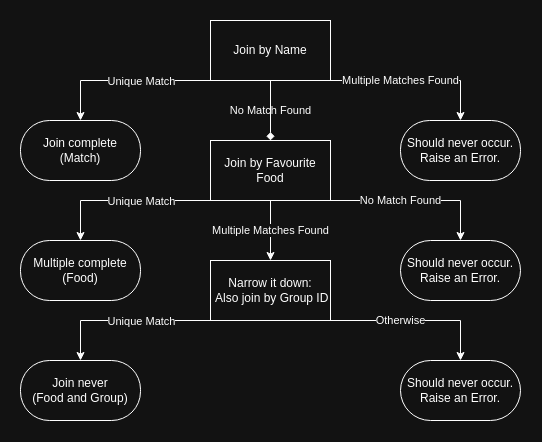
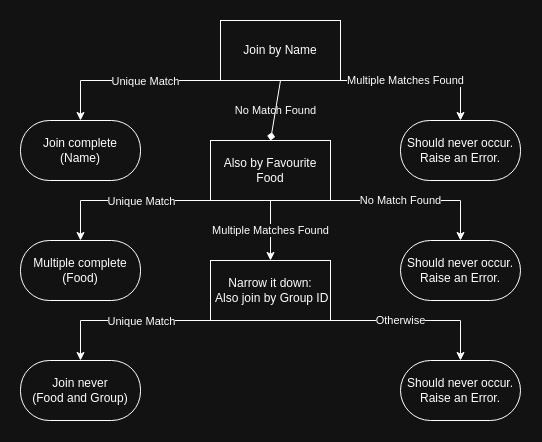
node "Join by Name": moved (271, 51) -> (281, 51)
node "Join complete (Match)": label "Join complete (Match)" -> "Join complete (Name)"
node "Join by Favourite Food": label "Join by Favourite Food" -> "Also by Favourite Food"
